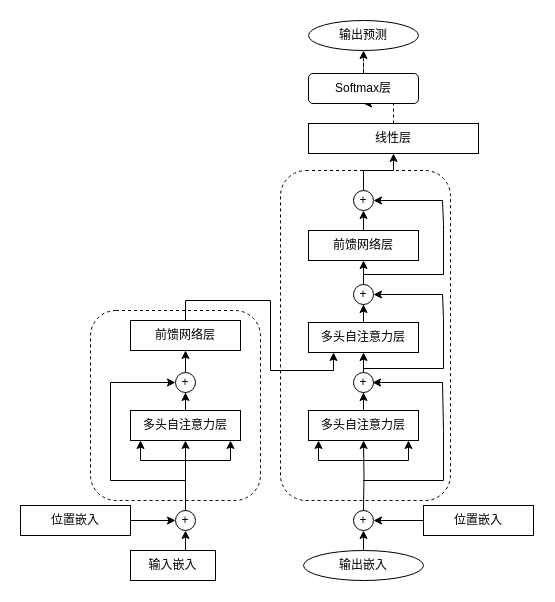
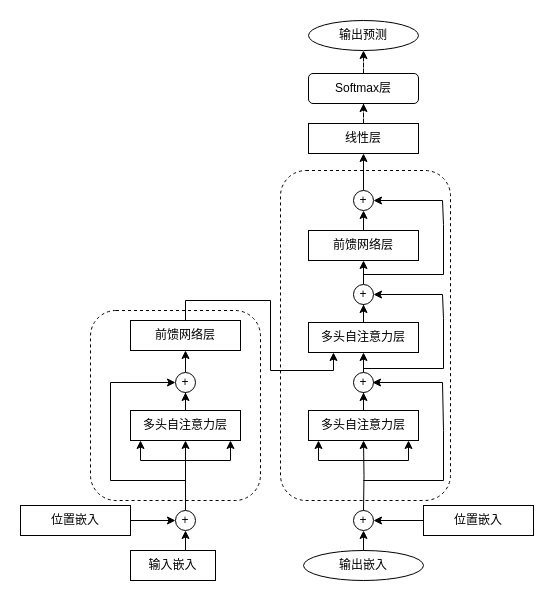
node "线性层": size 170x30 -> 110x30
